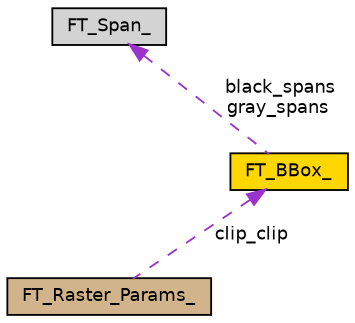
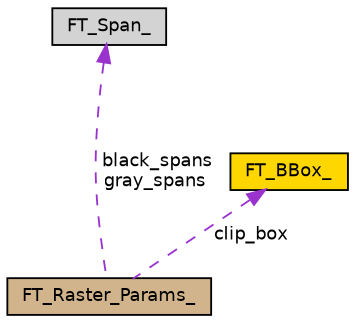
edge "FT_BBox_" -> "FT_Span_": now "FT_Raster_Params_" -> "FT_Span_"
edge "FT_Raster_Params_" -> "FT_BBox_": label " clip_clip" -> " clip_box"
